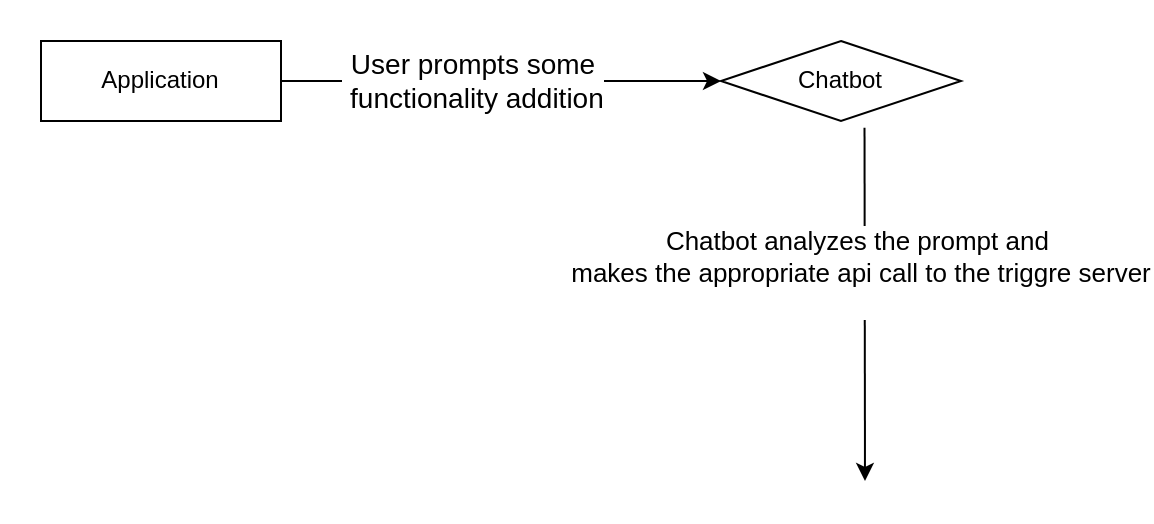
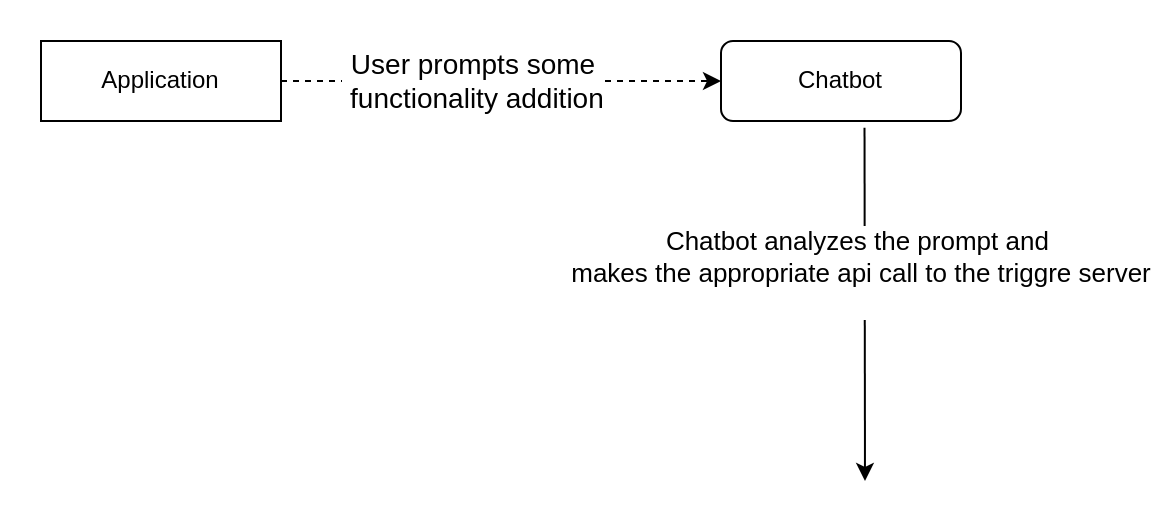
edge "Application" -> "Chatbot": style solid -> dashed
node "Chatbot": shape diamond -> rounded rectangle
